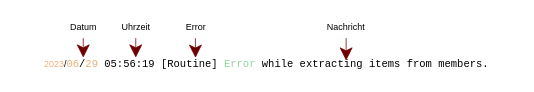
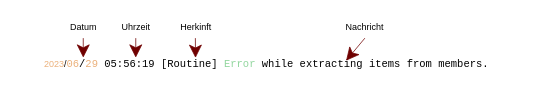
node "Error": label "Error" -> "Herkinft"
node "Nachricht": moved (346, 27) -> (365, 27)
